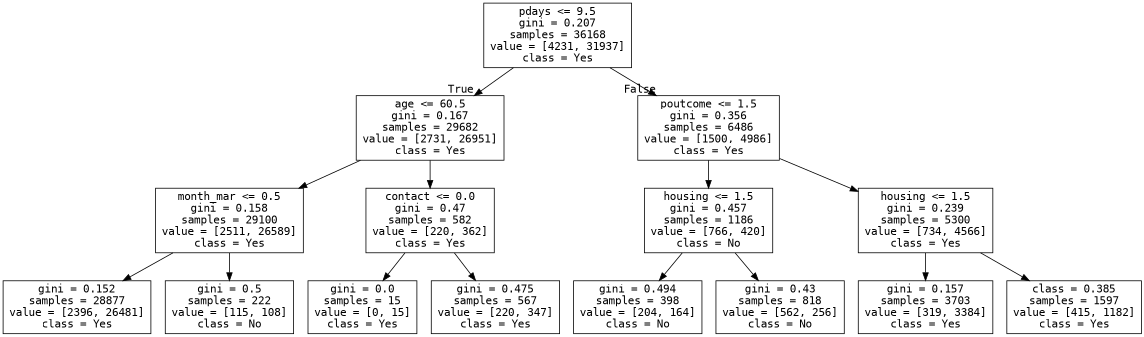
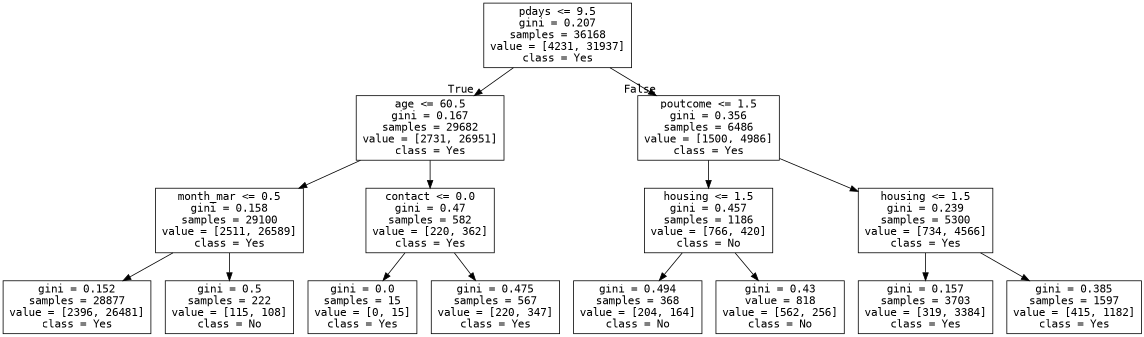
node "gini = 0.494 samples = 398 value = [204, 164] class = No": label "gini = 0.494 samples = 398 value = [204, 164] class = No" -> "gini = 0.494 samples = 368 value = [204, 164] class = No"
node "gini = 0.43 samples = 818 value = [562, 256] class = No": label "gini = 0.43 samples = 818 value = [562, 256] class = No" -> "gini = 0.43 value = 818 value = [562, 256] class = No"
node "class = 0.385 samples = 1597 value = [415, 1182] class = Yes": label "class = 0.385 samples = 1597 value = [415, 1182] class = Yes" -> "gini = 0.385 samples = 1597 value = [415, 1182] class = Yes"
